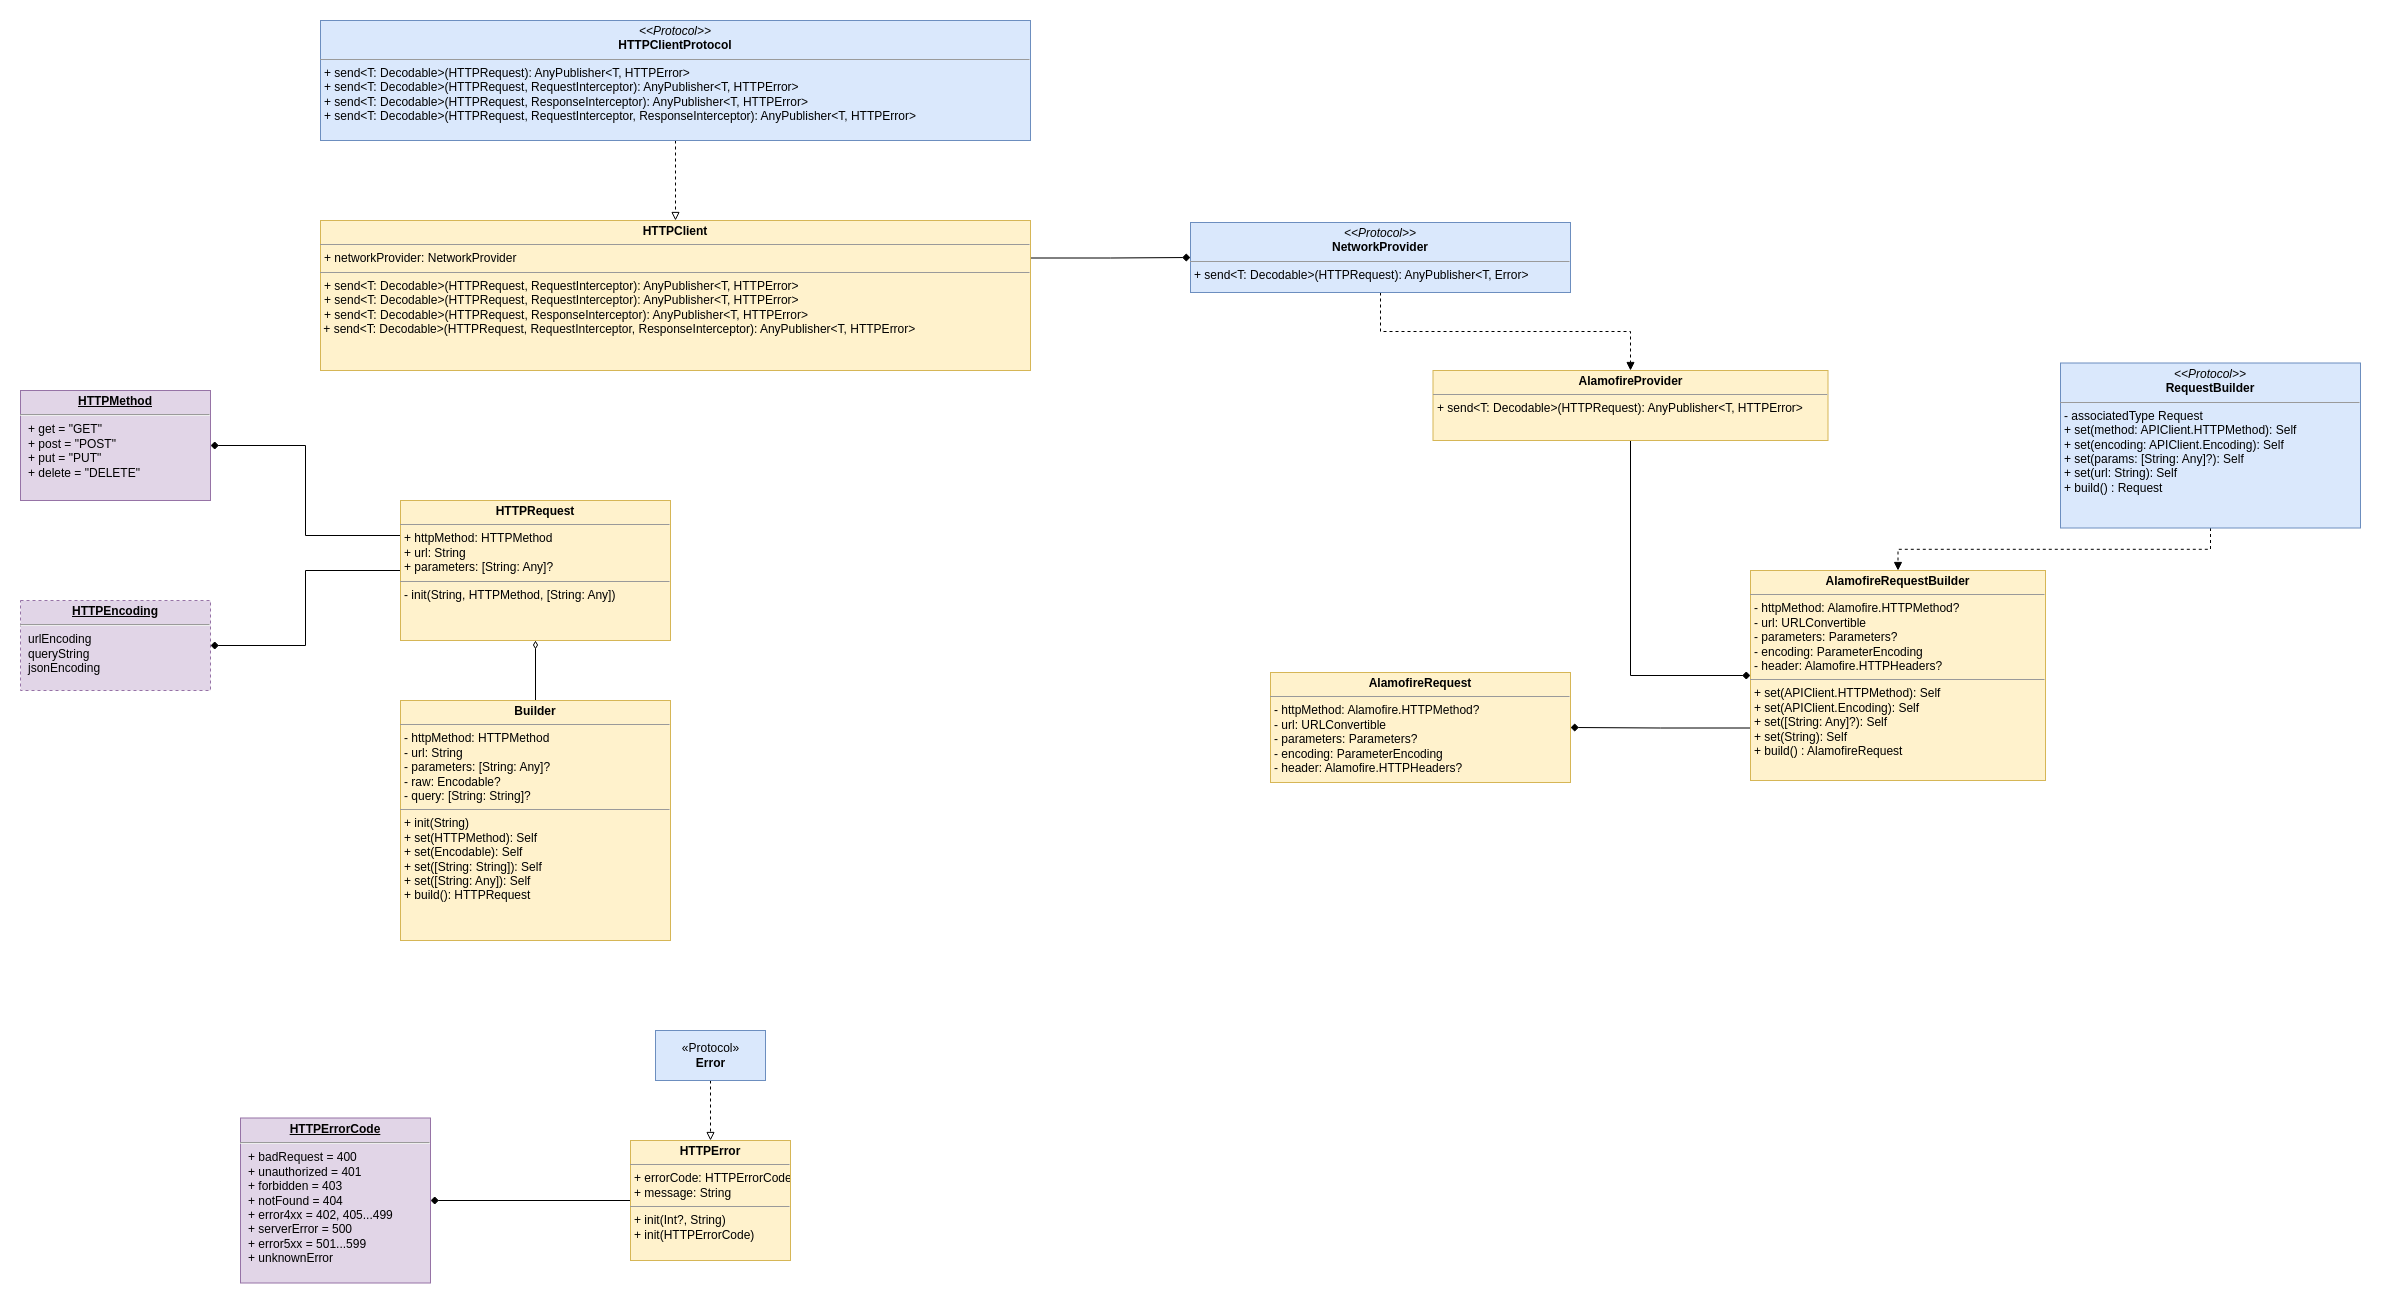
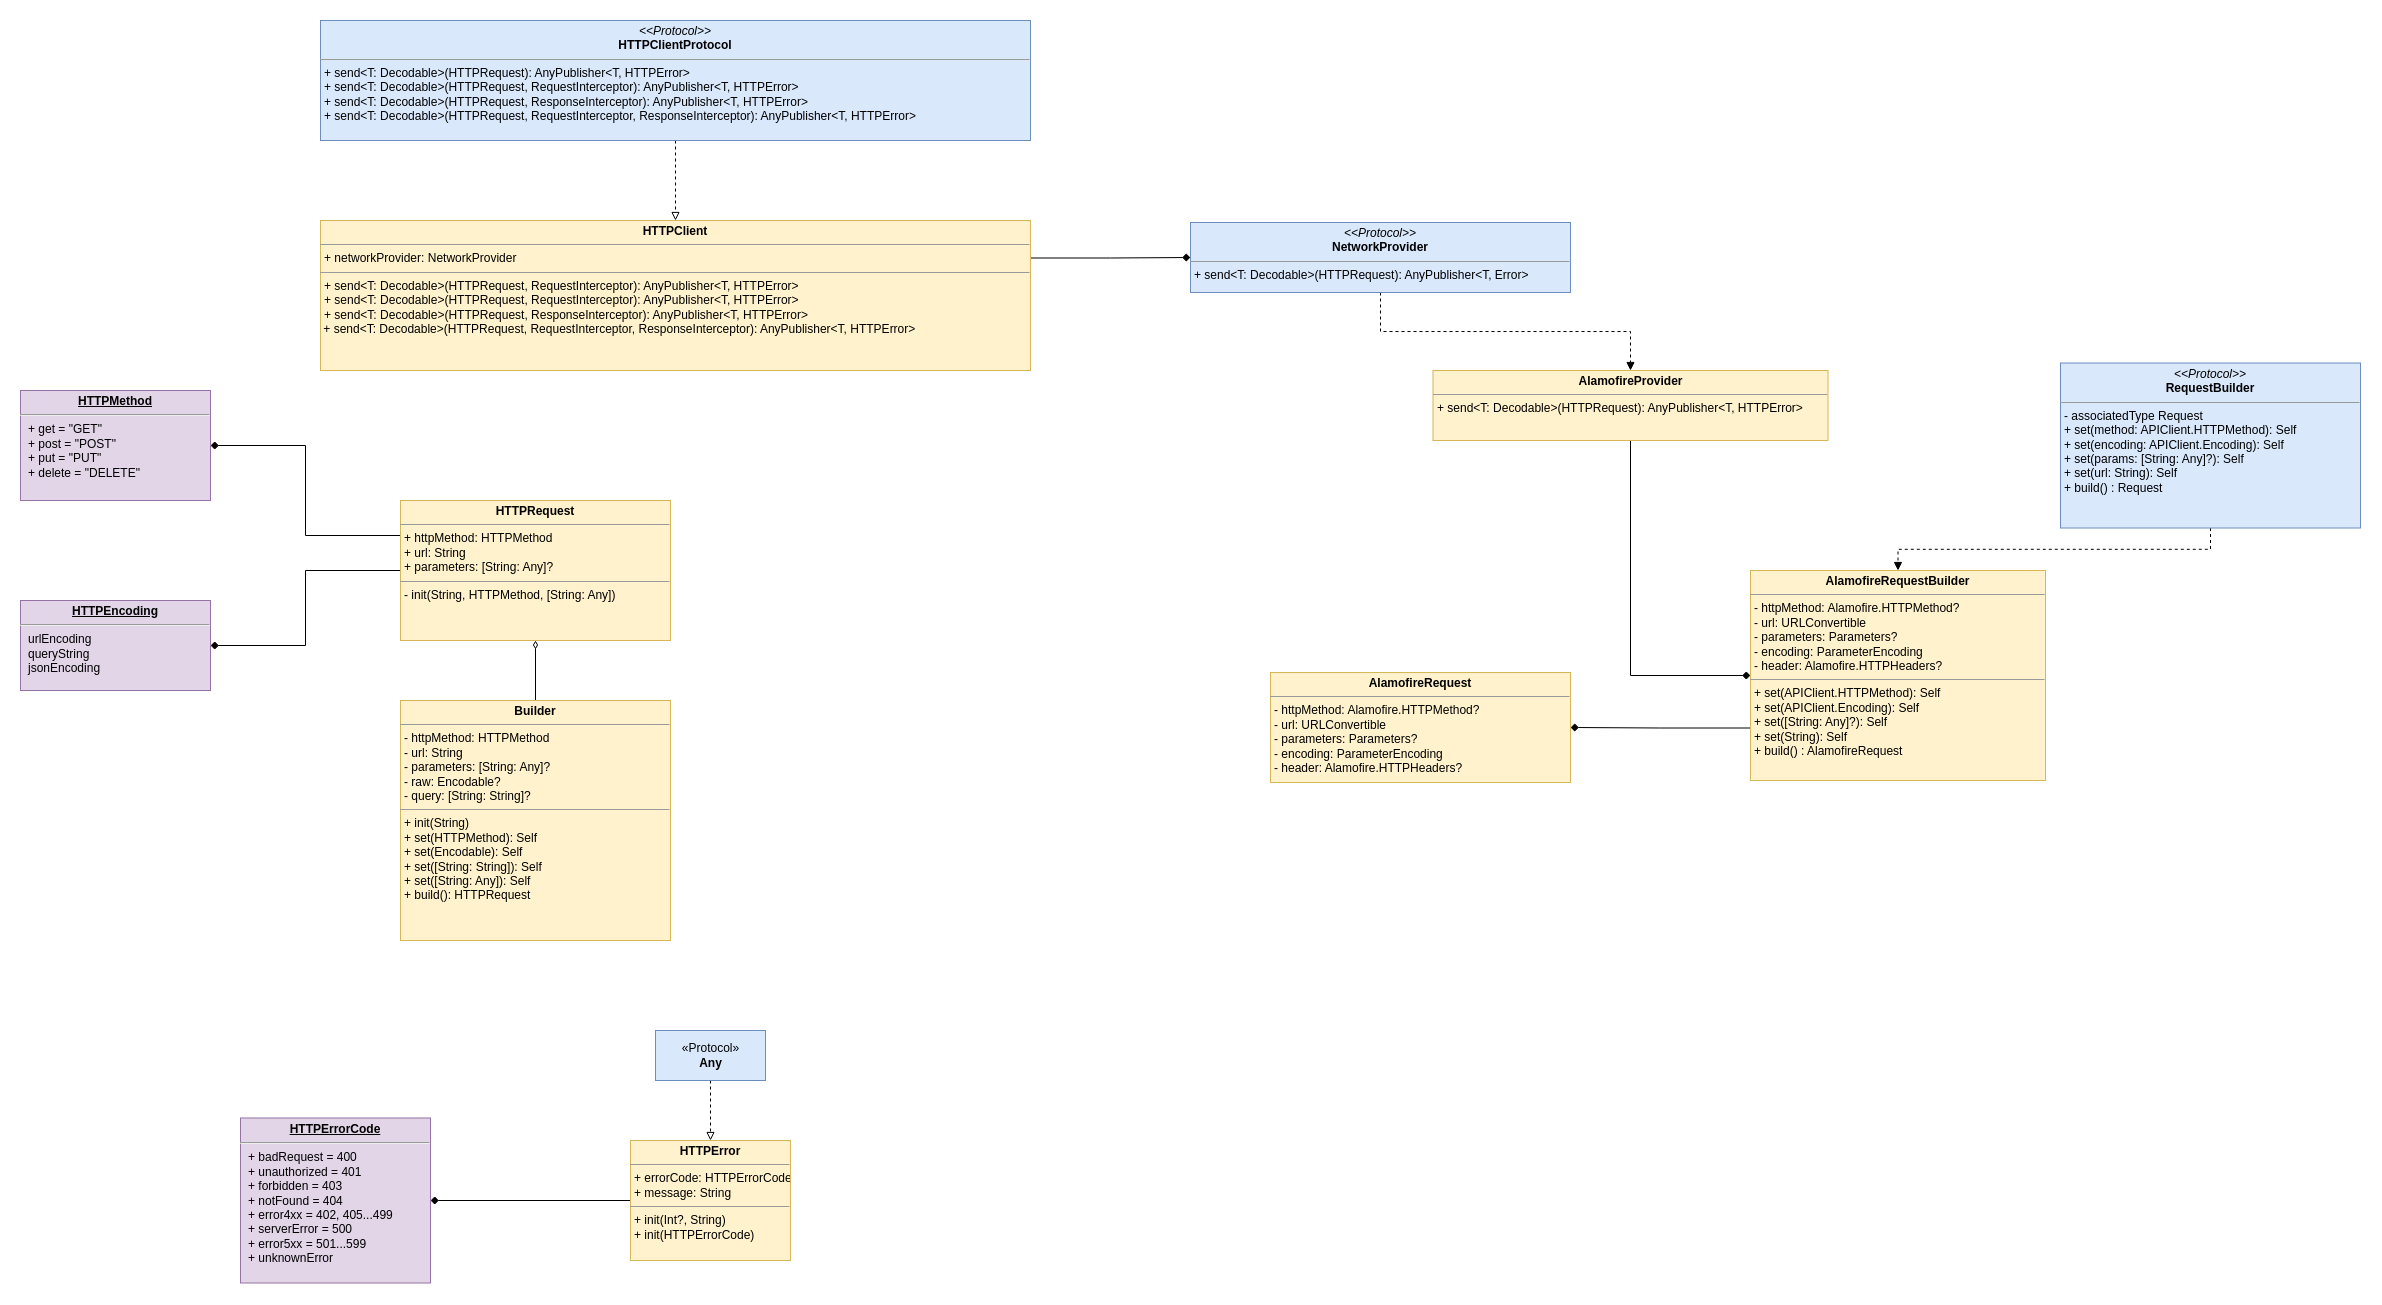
node "HTTPEncoding urlEncoding queryString jsonEncoding": style dashed -> solid
node "«Protocol» Error": label "«Protocol» Error" -> "«Protocol» Any"
